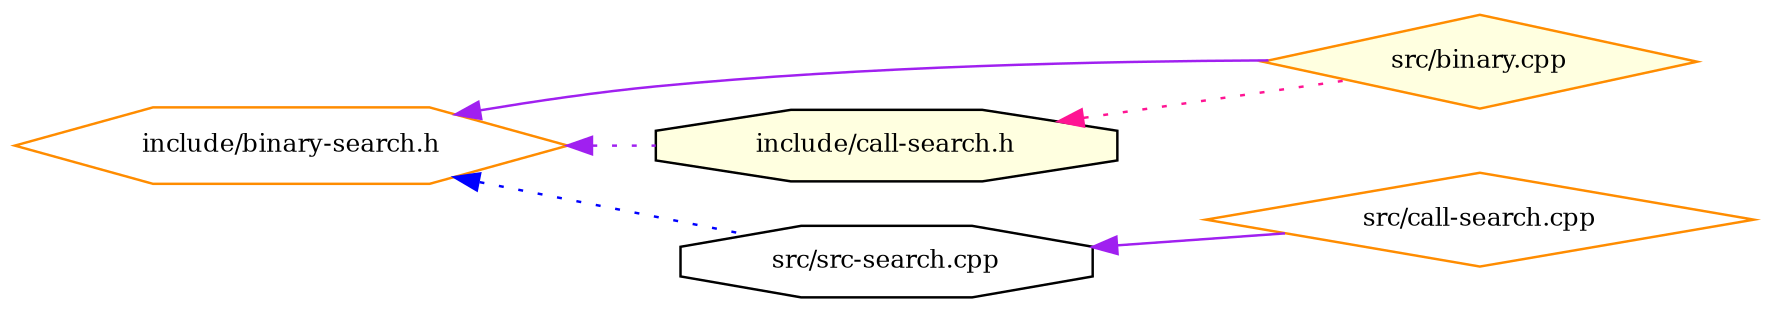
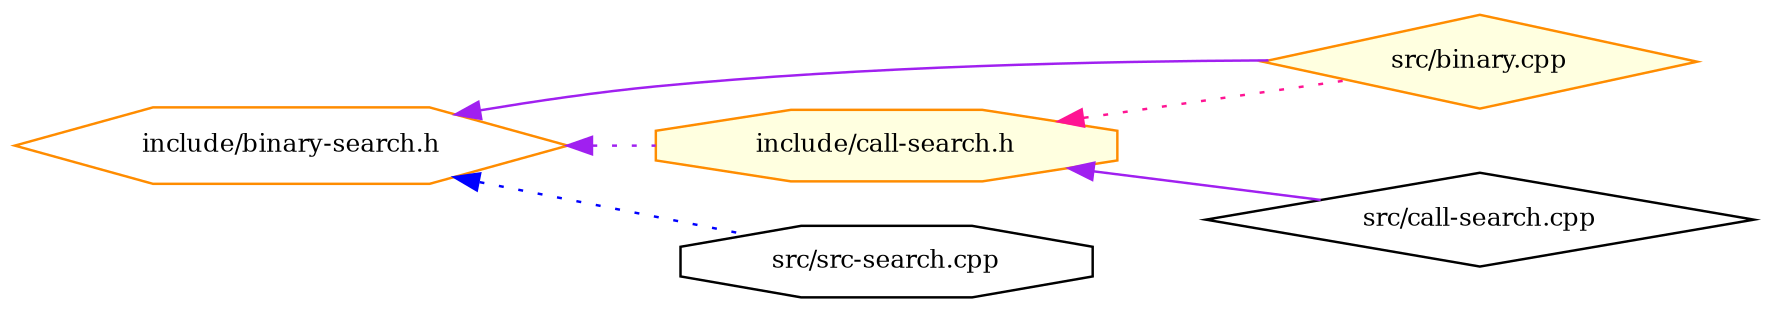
node "include/call-search.h": color black -> darkorange
node "src/call-search.cpp": color darkorange -> black
edge "src/call-search.cpp" -> "src/src-search.cpp": now "src/call-search.cpp" -> "include/call-search.h"
